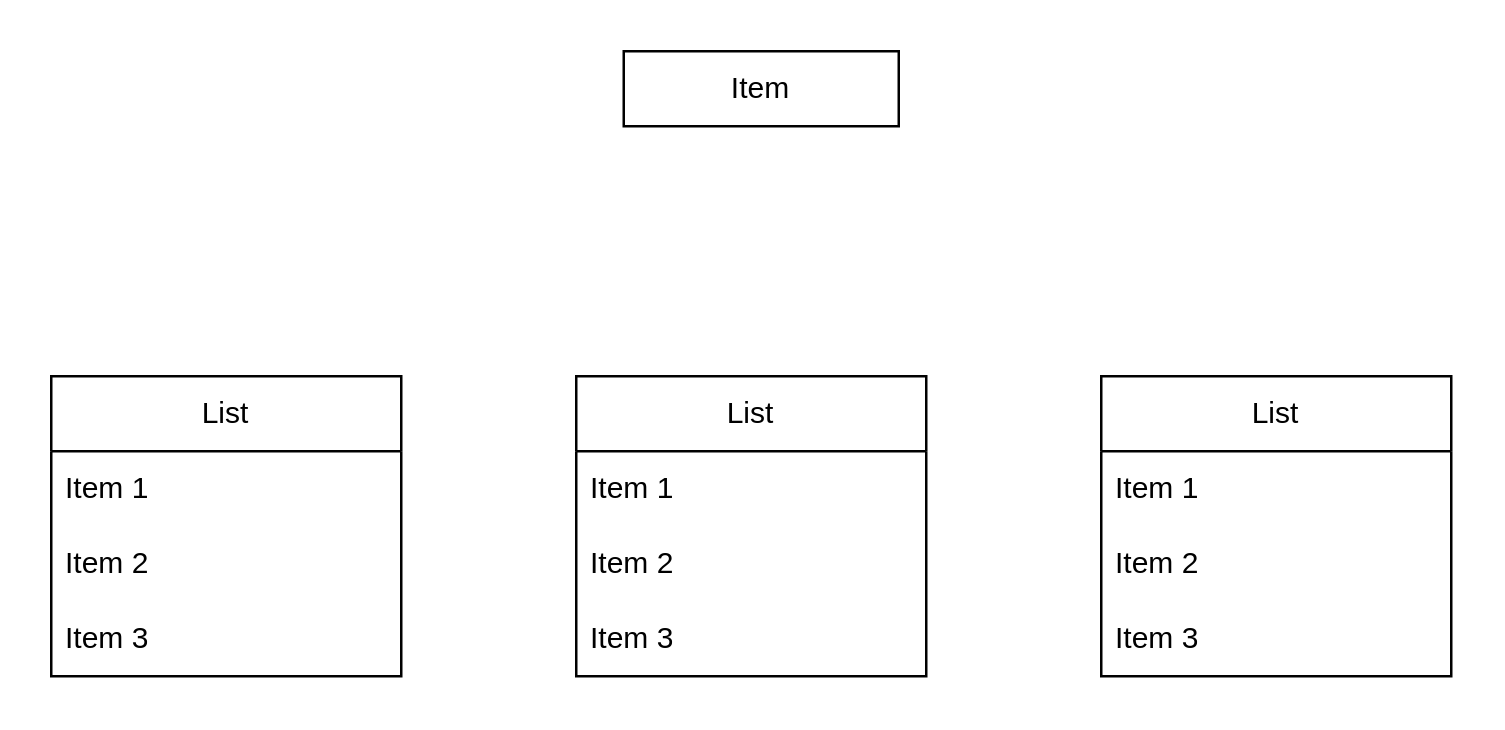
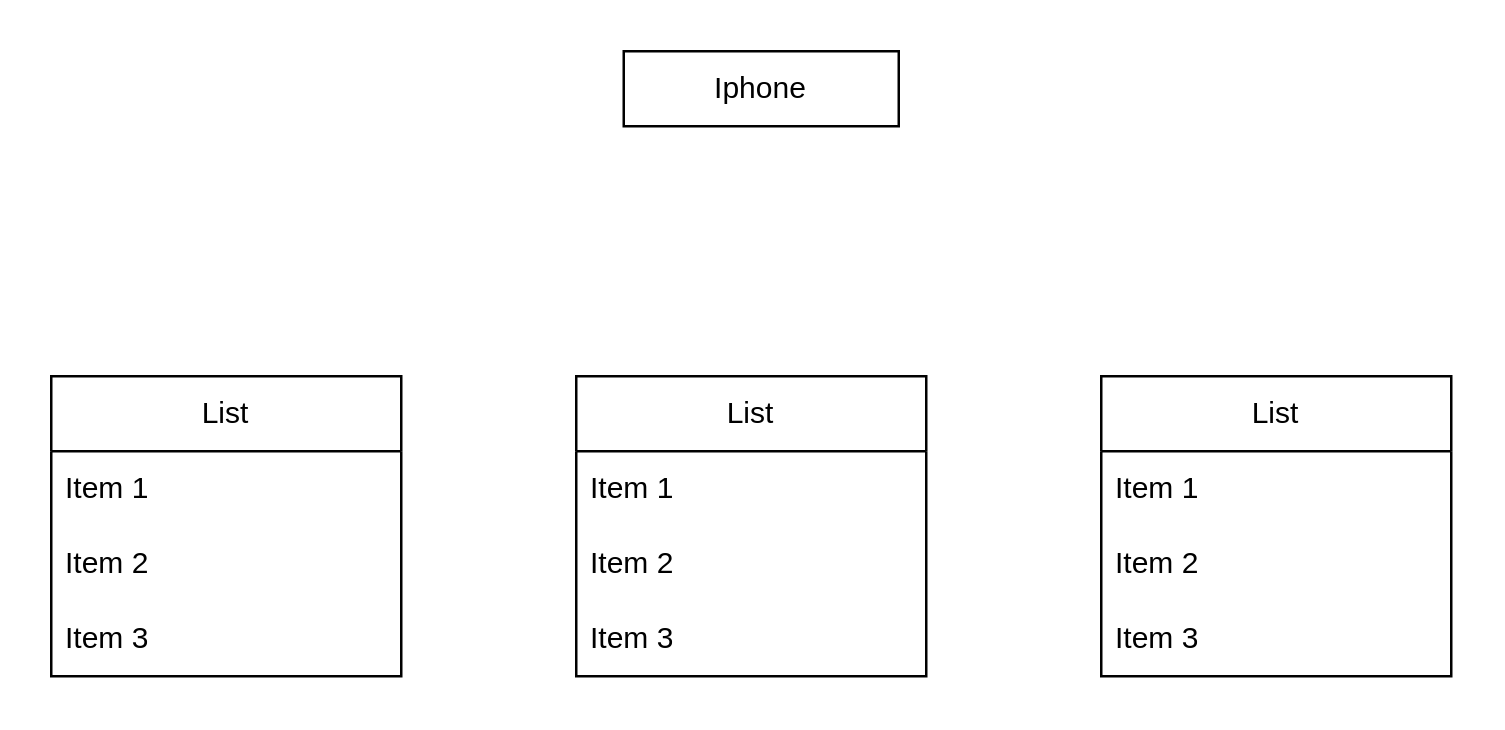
node "Item": label "Item" -> "Iphone"
